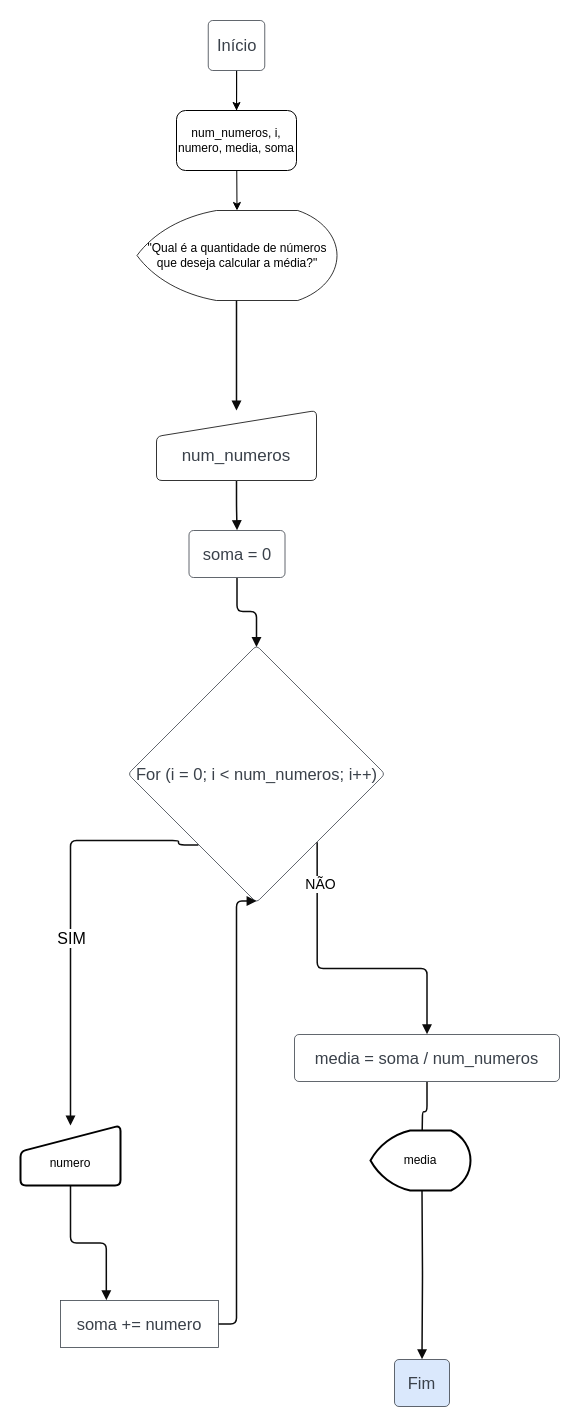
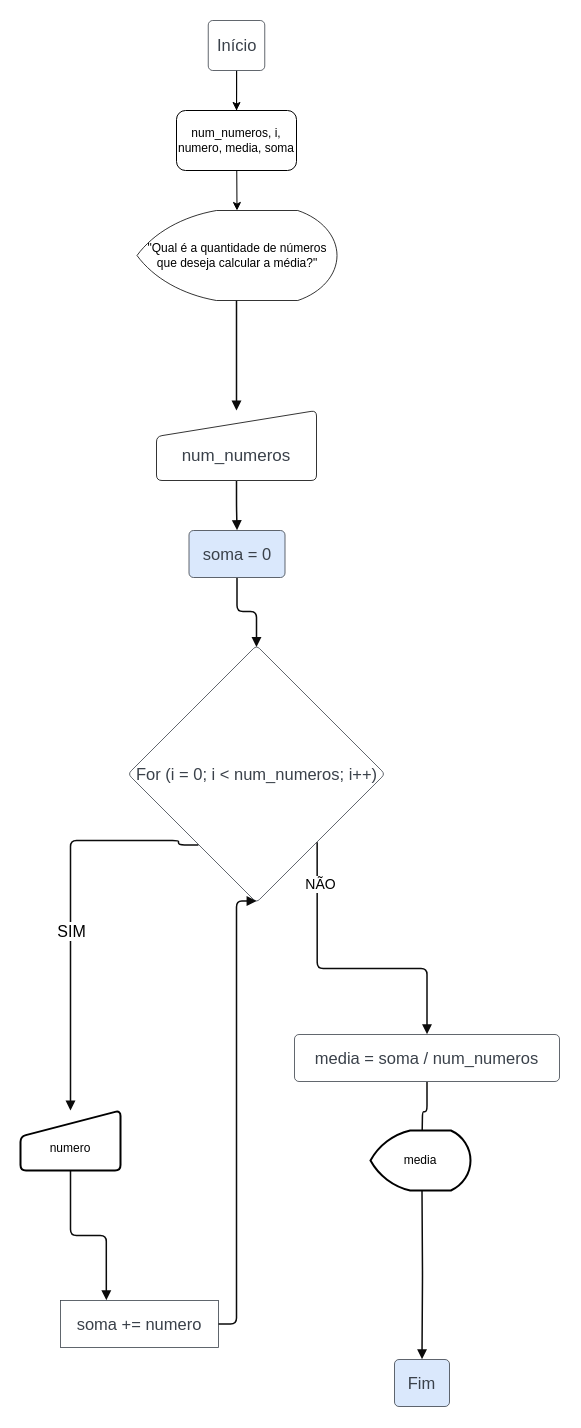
node "soma = 0": fillcolor #ffffff -> #dae8fc
node "numero": moved (71, 1156) -> (71, 1141)
